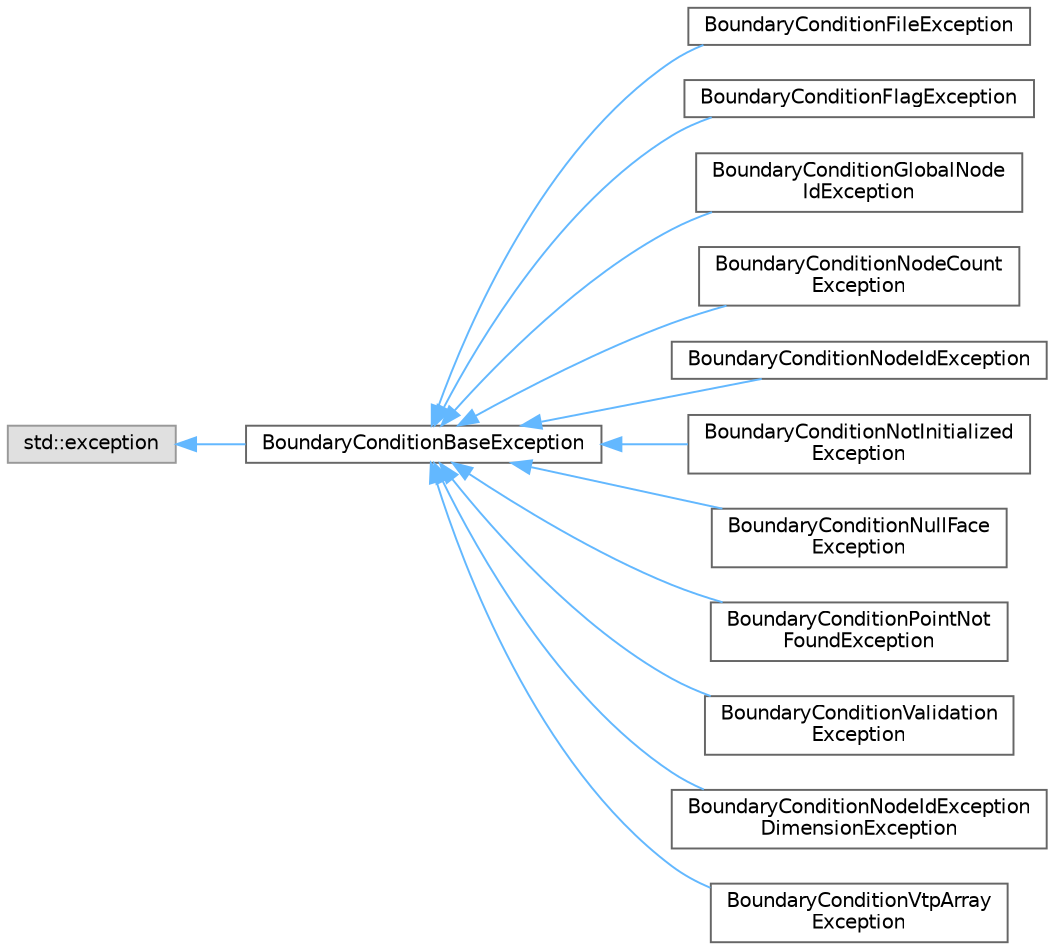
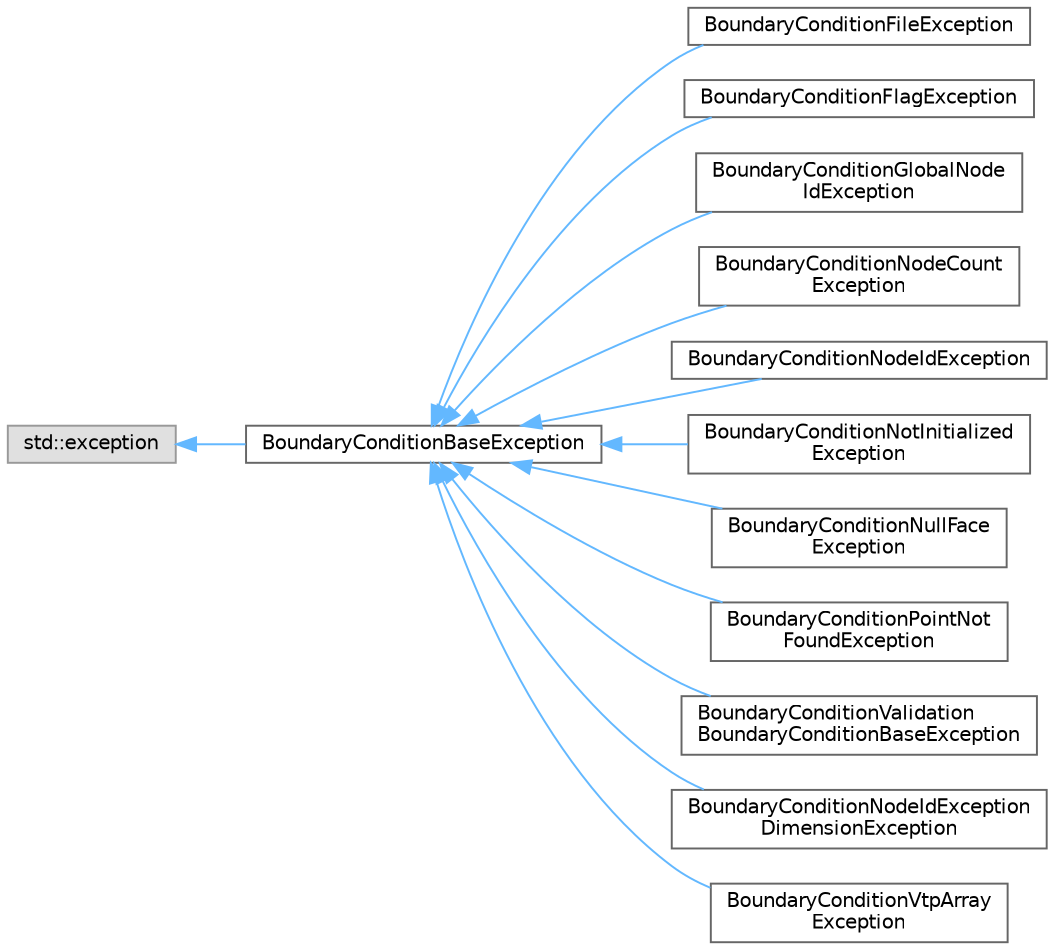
node "BoundaryConditionValidation Exception": label "BoundaryConditionValidation Exception" -> "BoundaryConditionValidation BoundaryConditionBaseException"
